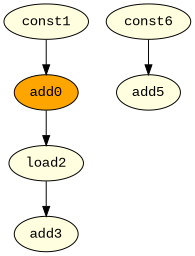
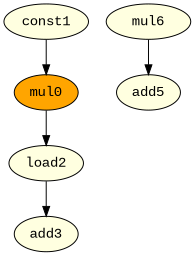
node "const6": label "const6" -> "mul6"
node "add0": label "add0" -> "mul0"
